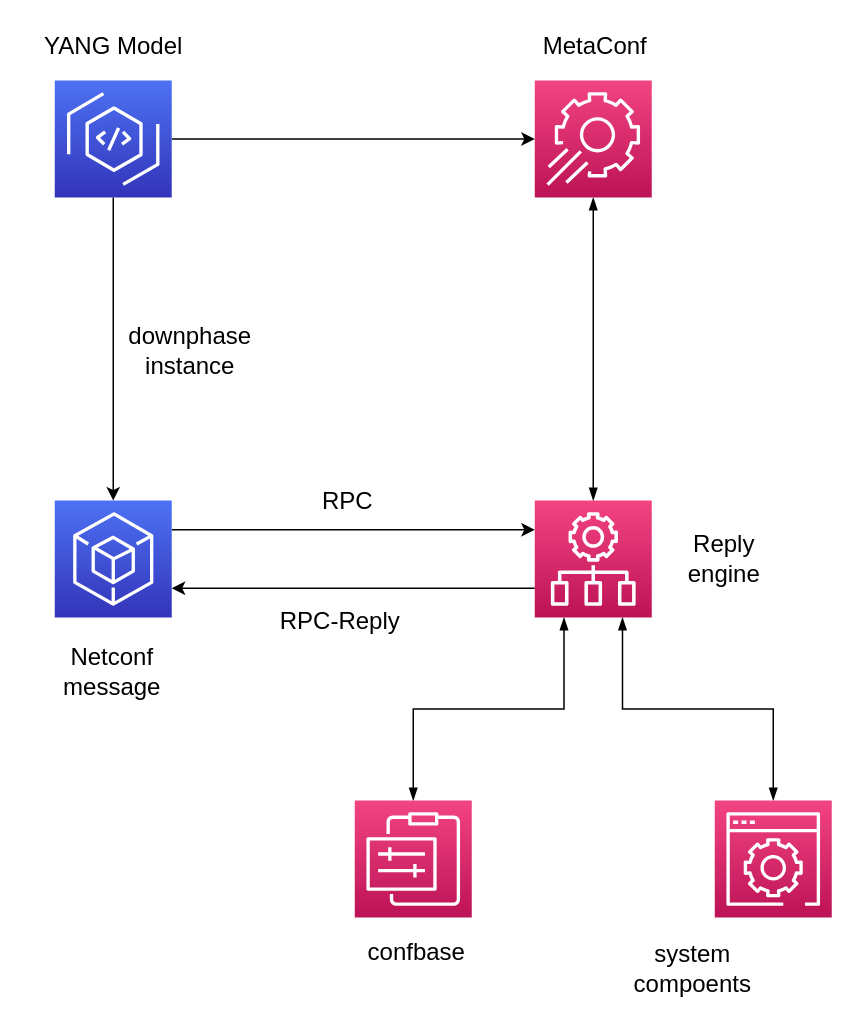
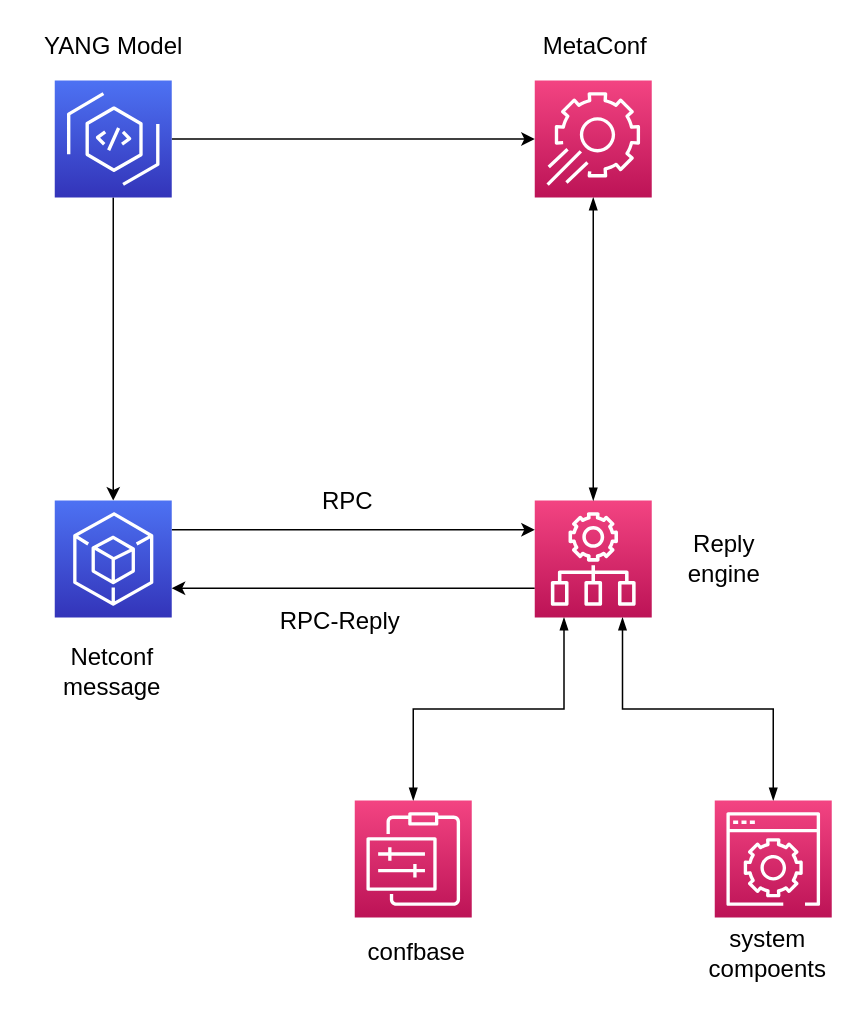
node "downphase instance": removed
node "system compoents": moved (692, 968) -> (767, 953)
